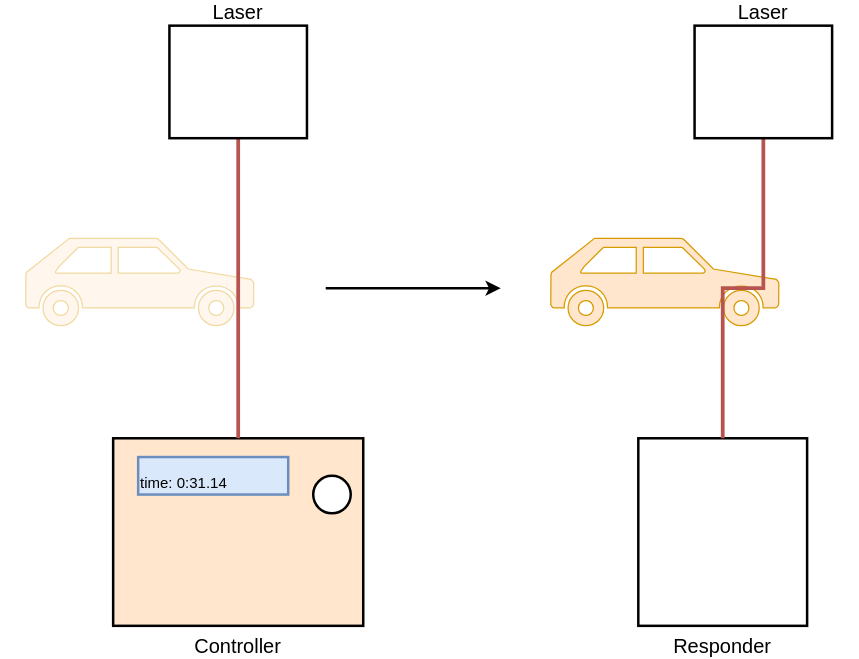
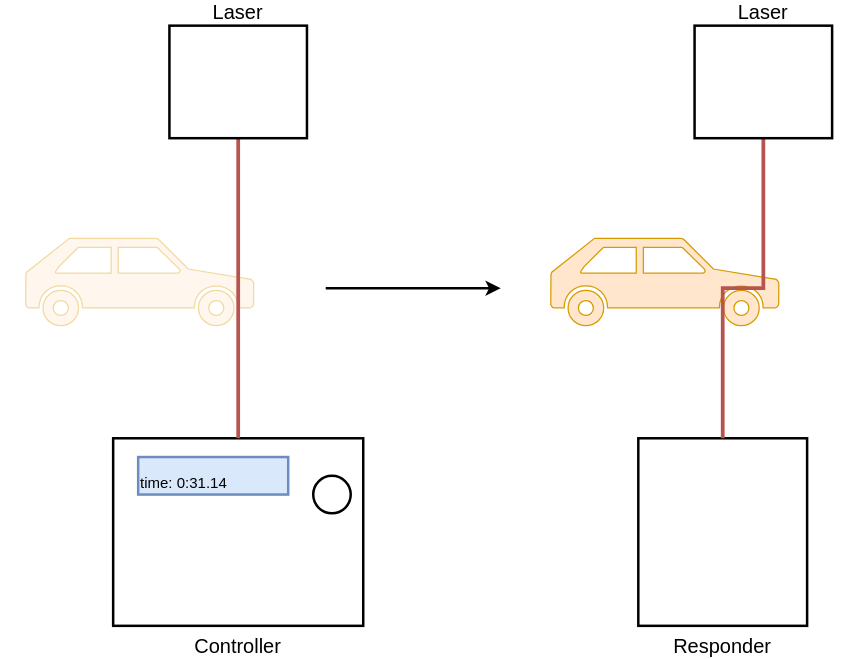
node "Controller": fillcolor #ffe6cc -> #ffffff
